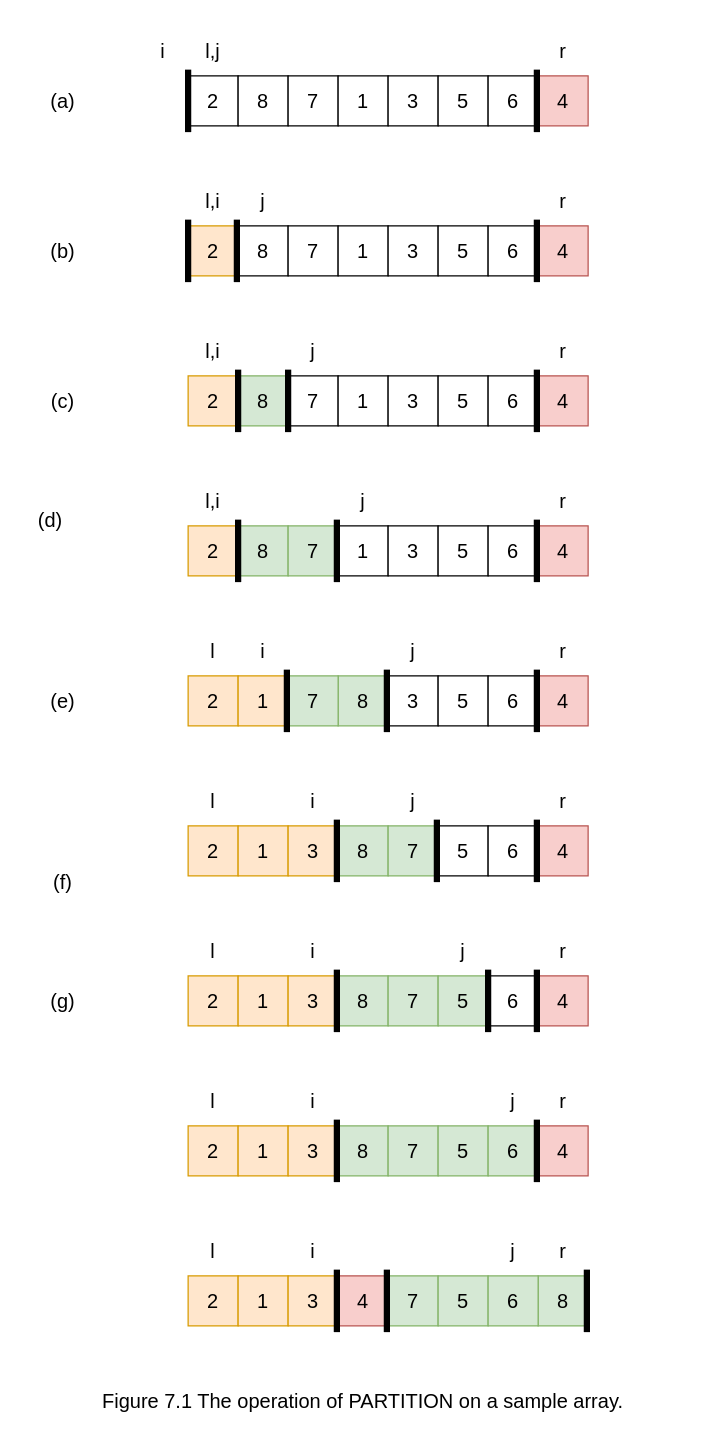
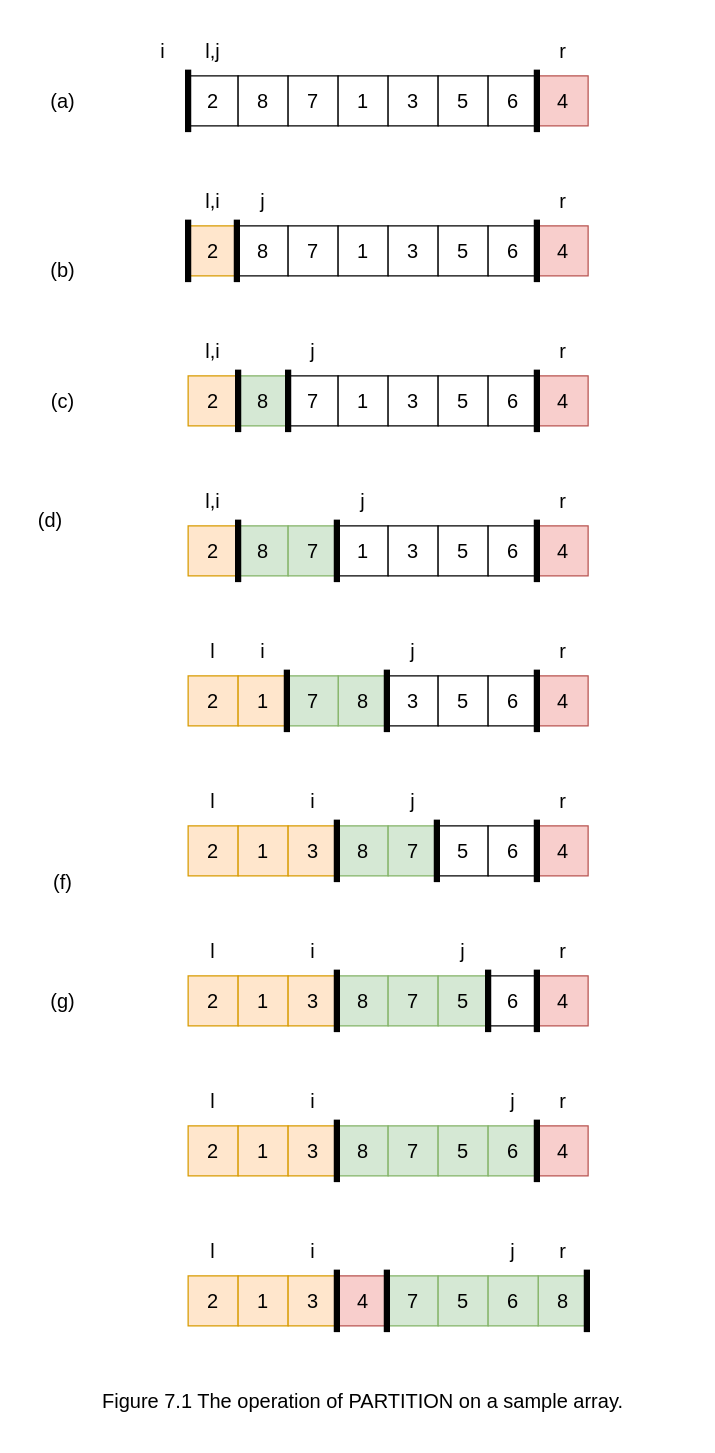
node "(b)": moved (63, 251) -> (63, 269)
node "(e)": removed
